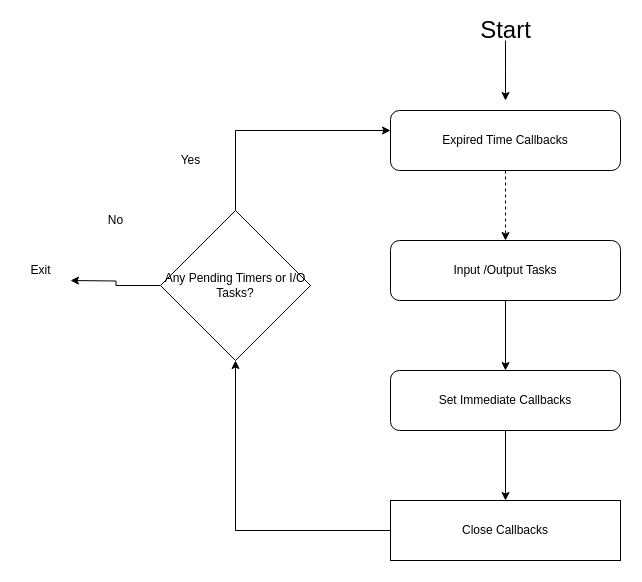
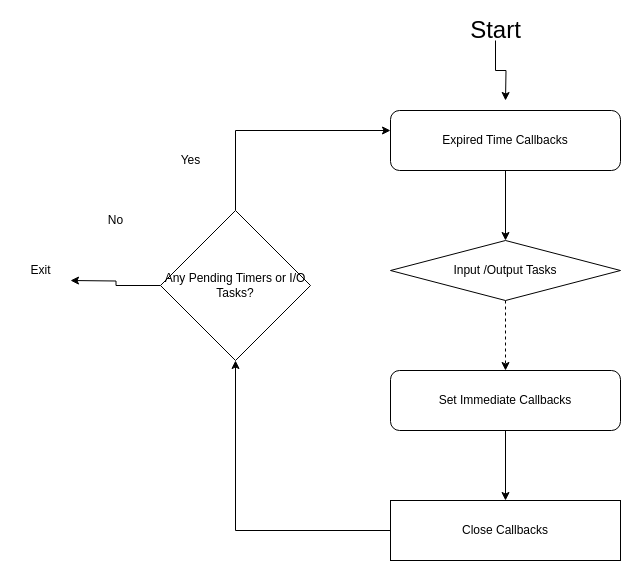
node "Start": moved (506, 31) -> (496, 31)
edge "Expired Time Callbacks" -> "Input /Output Tasks": style dashed -> solid
node "Input /Output Tasks": shape rounded rectangle -> diamond
edge "Input /Output Tasks" -> "Set Immediate Callbacks": style solid -> dashed
